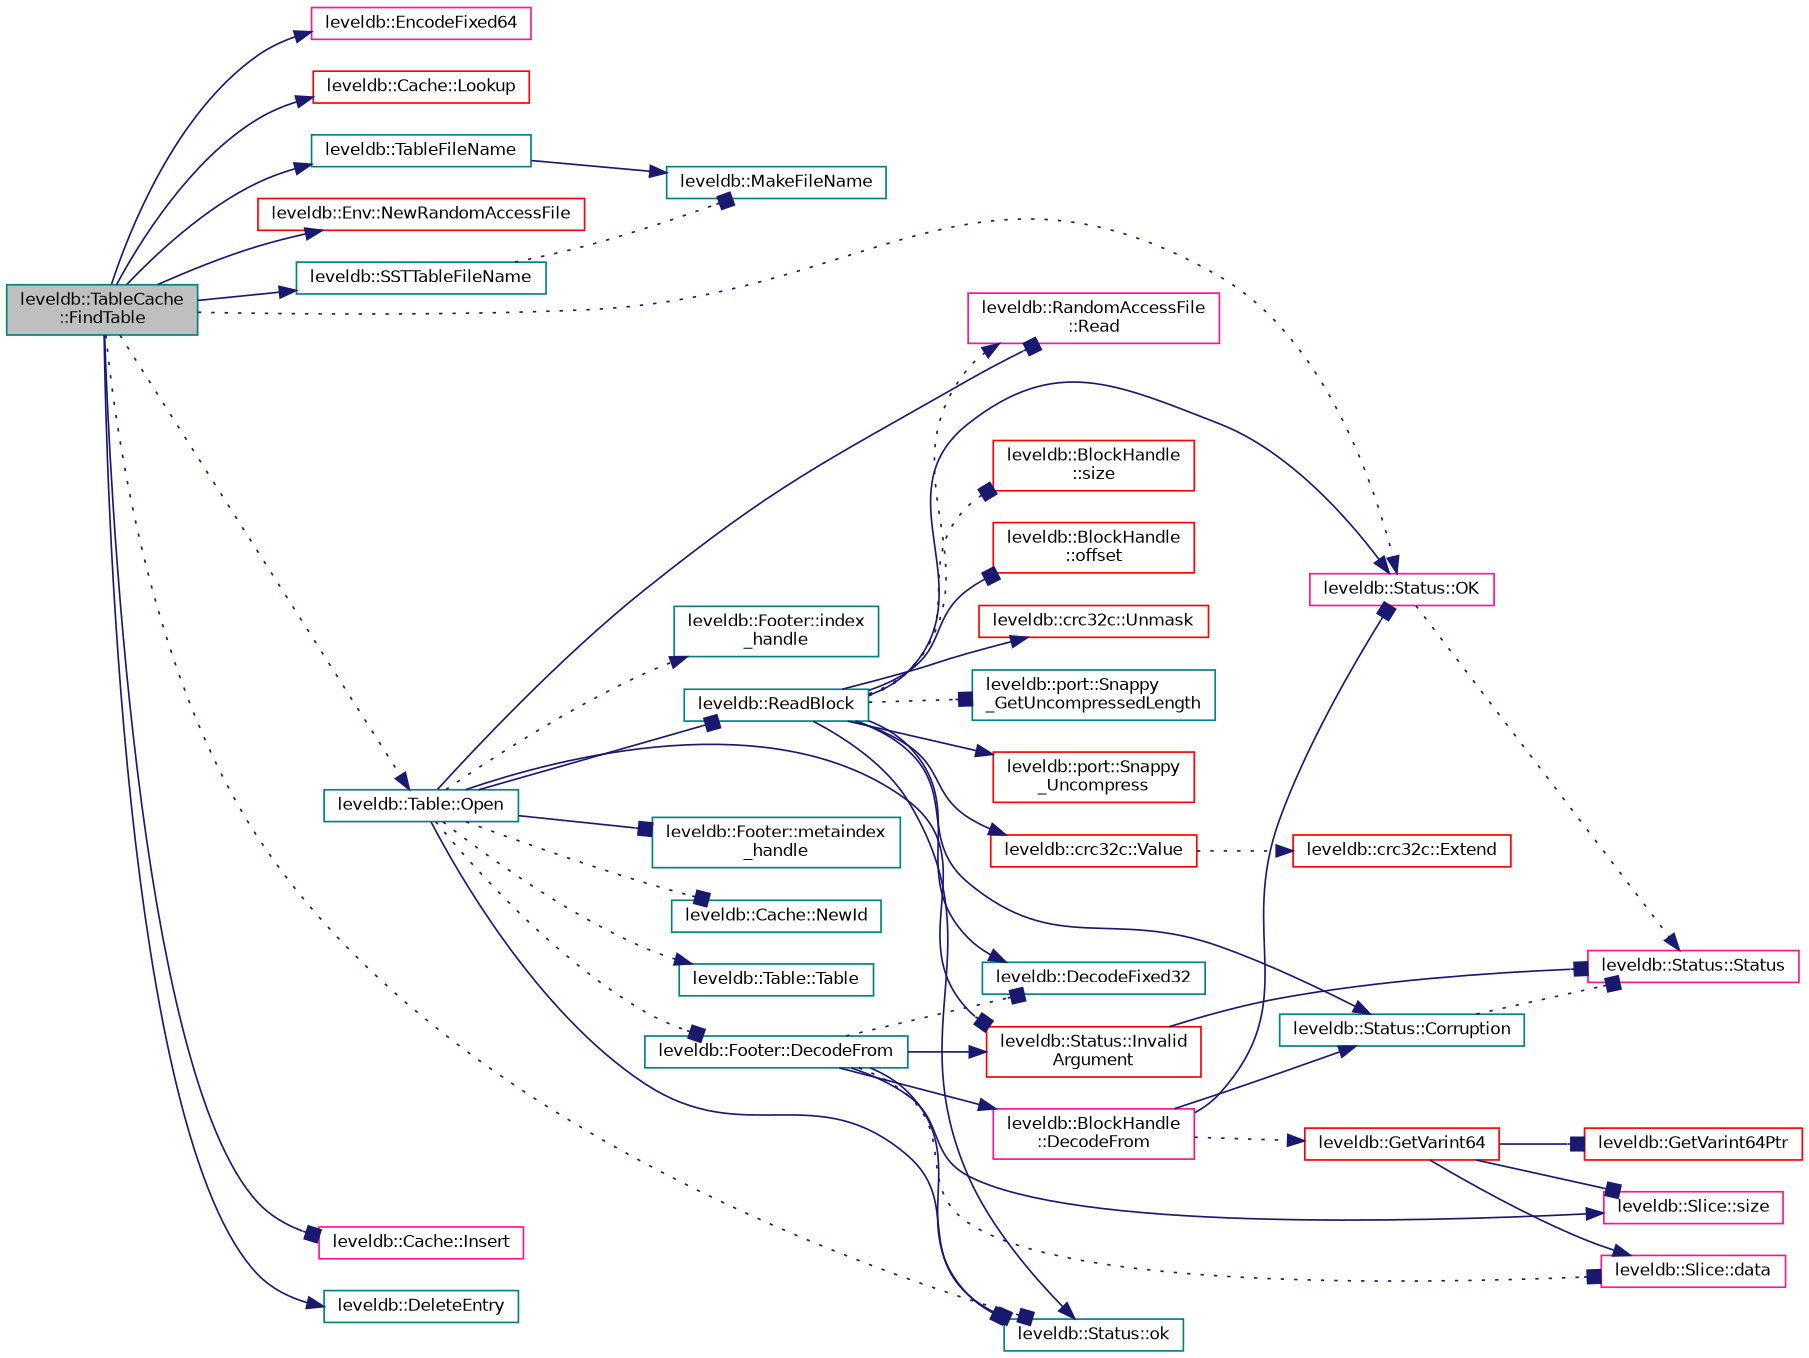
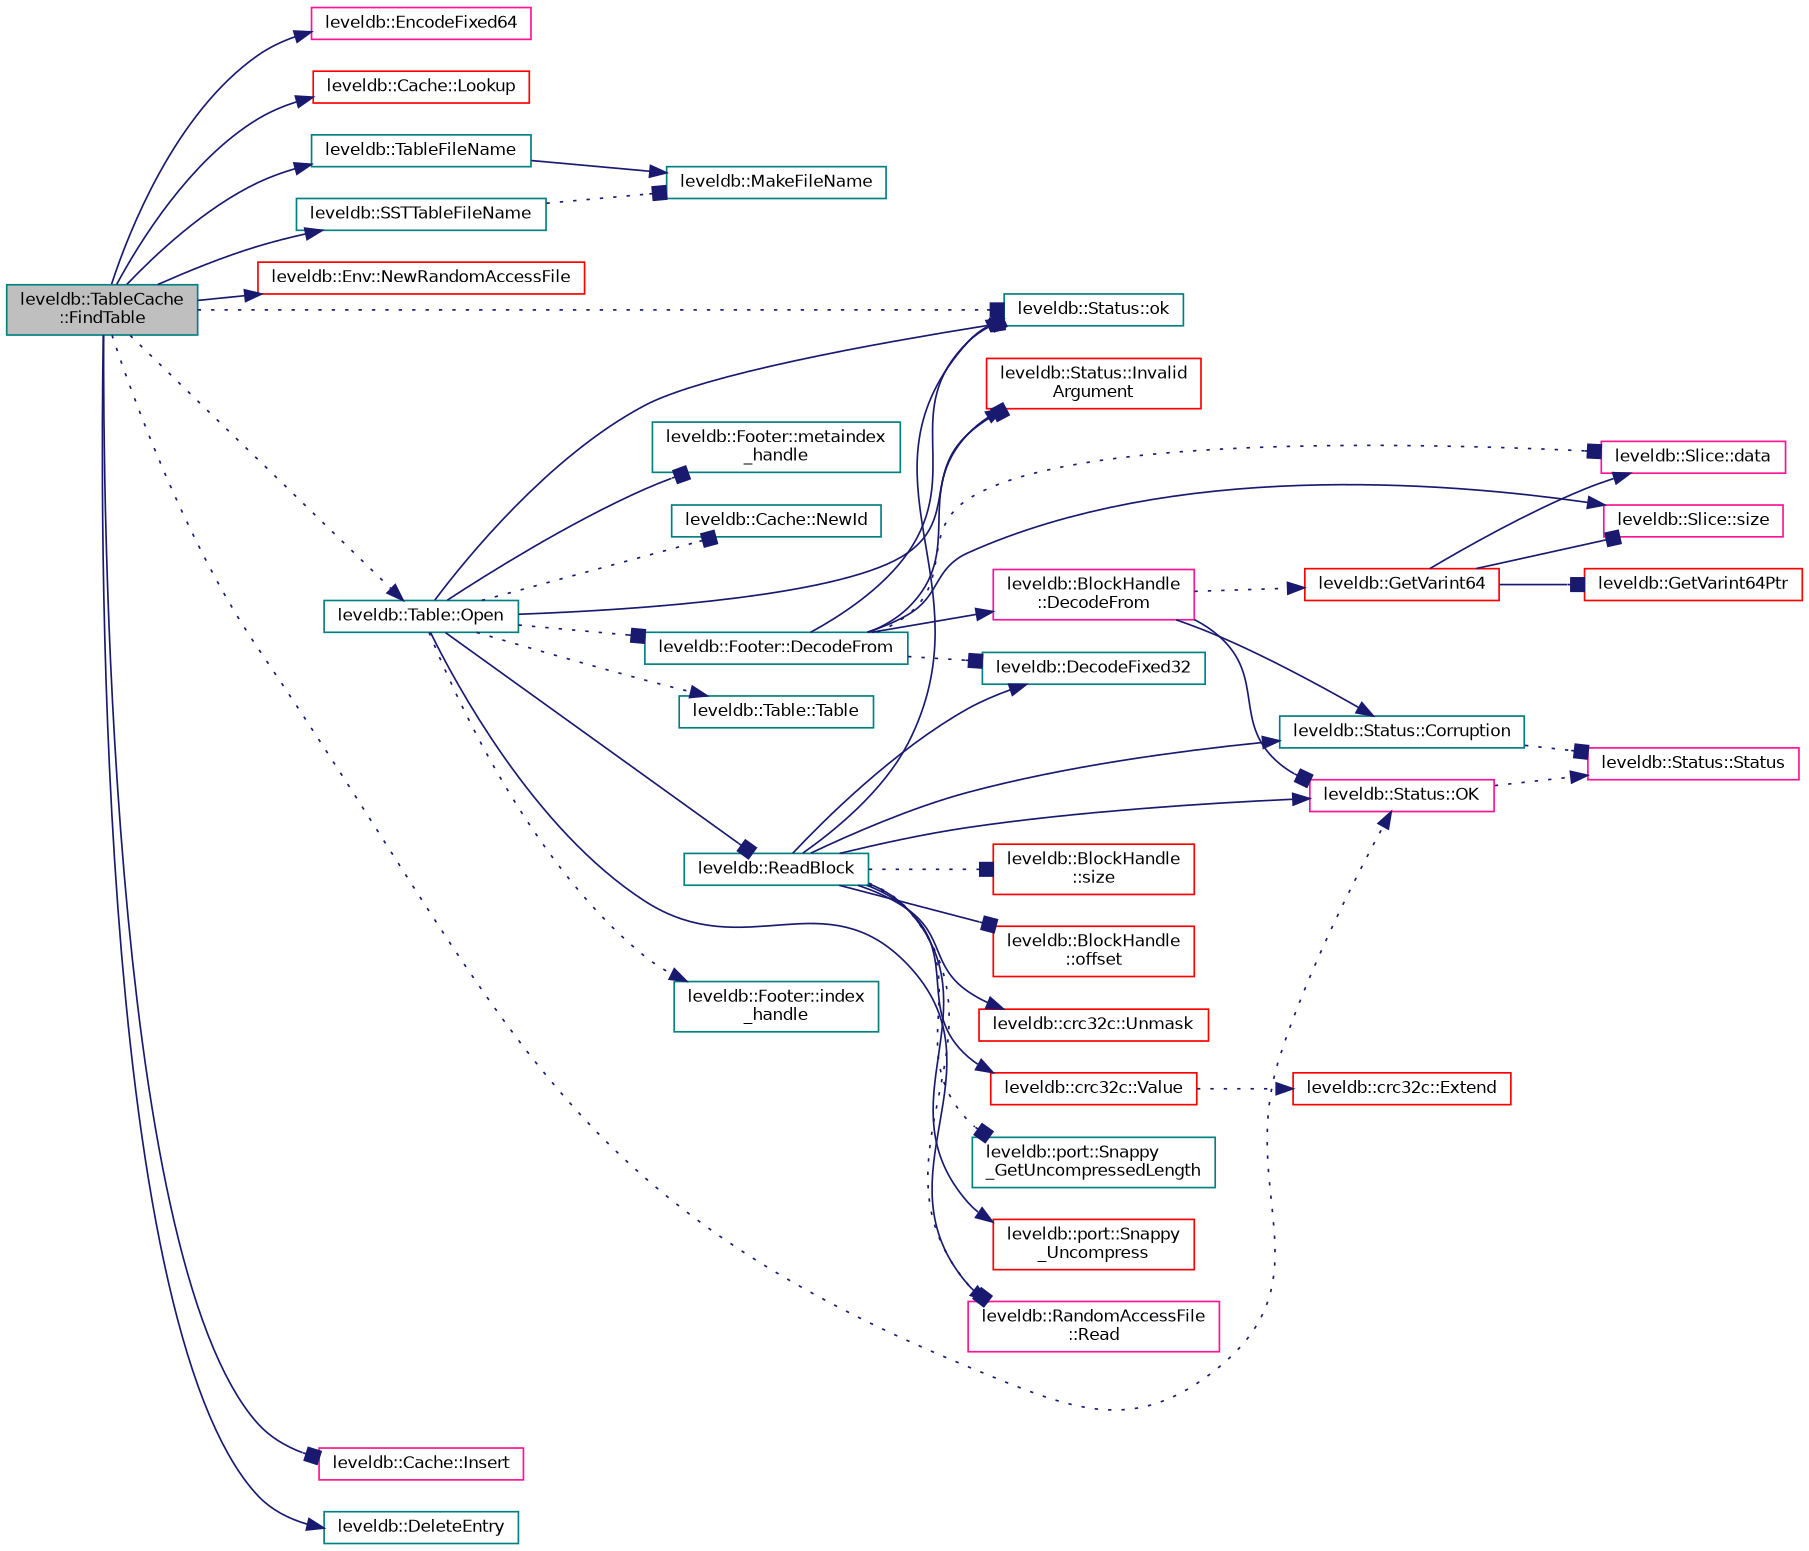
edge "leveldb::Status::Invalid Argument" -> "leveldb::Status::Status": removed
